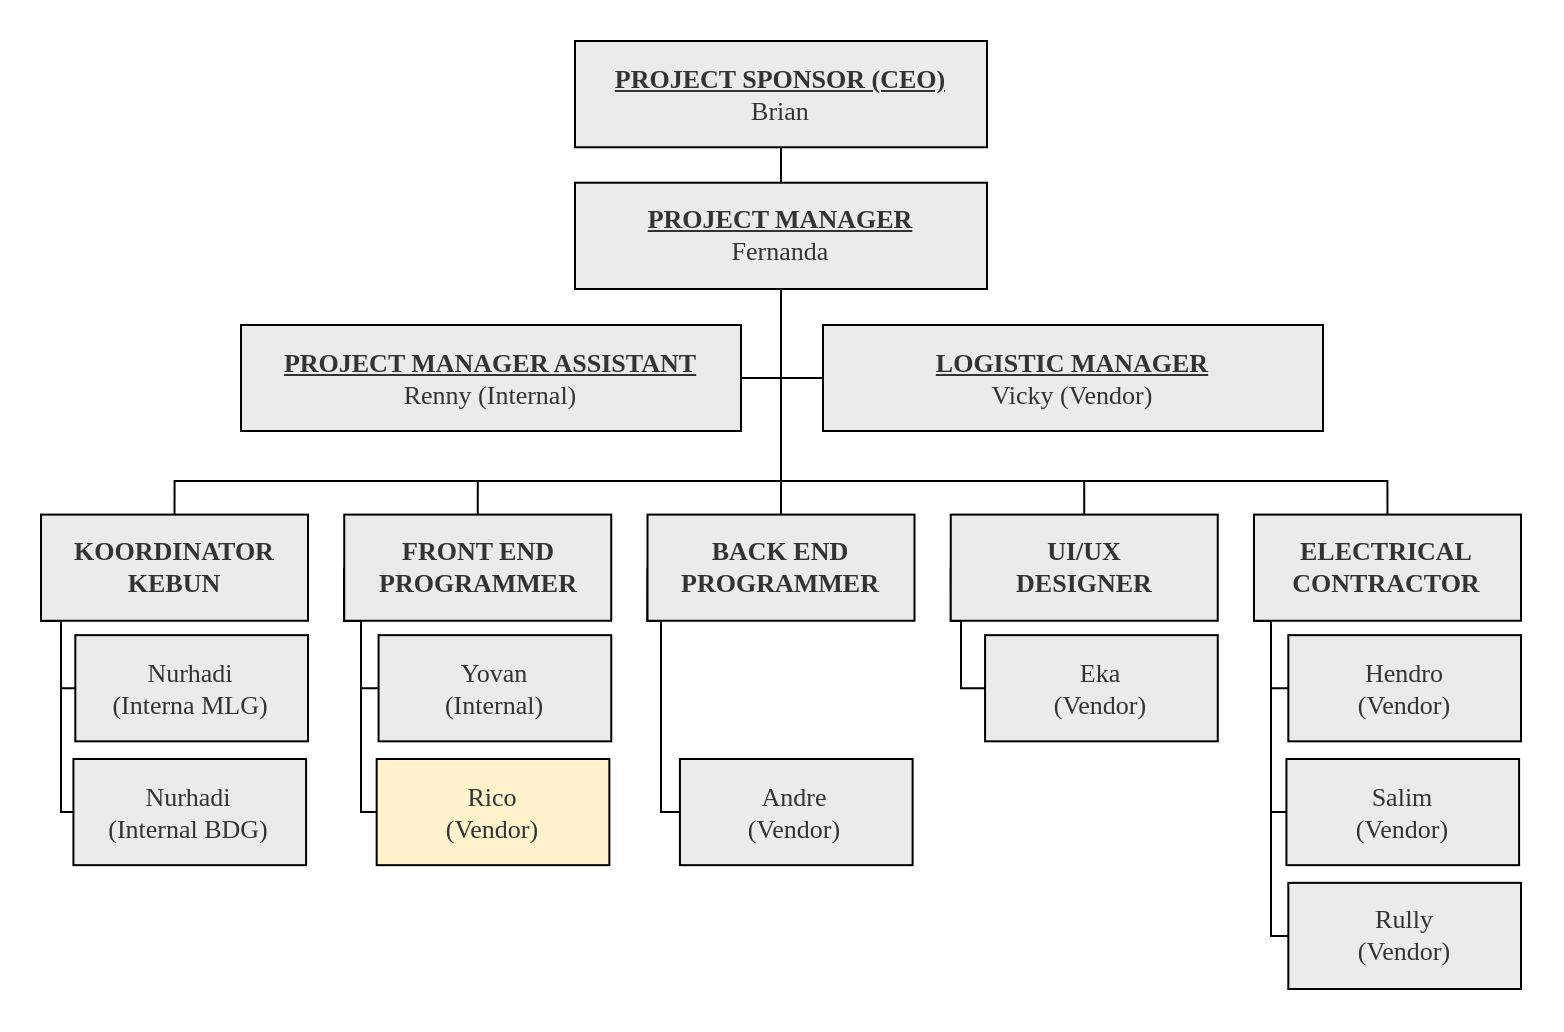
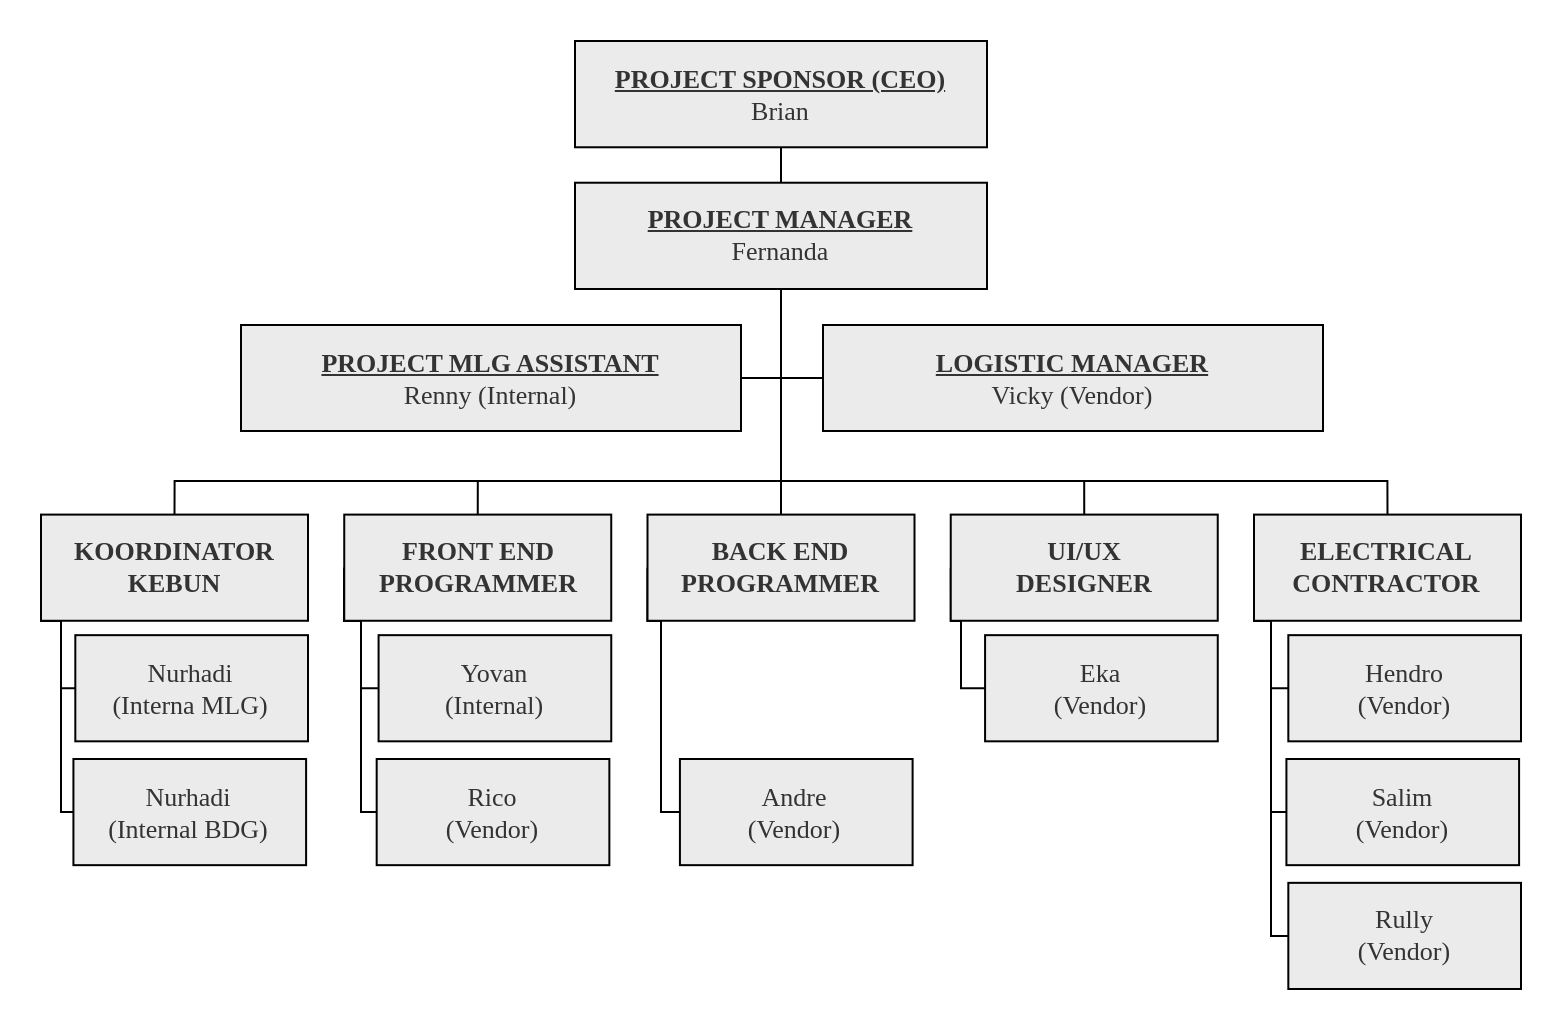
node "PROJECT MANAGER ASSISTANTRenny (Internal)": label "PROJECT MANAGER ASSISTANTRenny (Internal)" -> "PROJECT MLG ASSISTANTRenny (Internal)"
node "Rico(Vendor)": fillcolor #fff2cc -> #ebebeb
